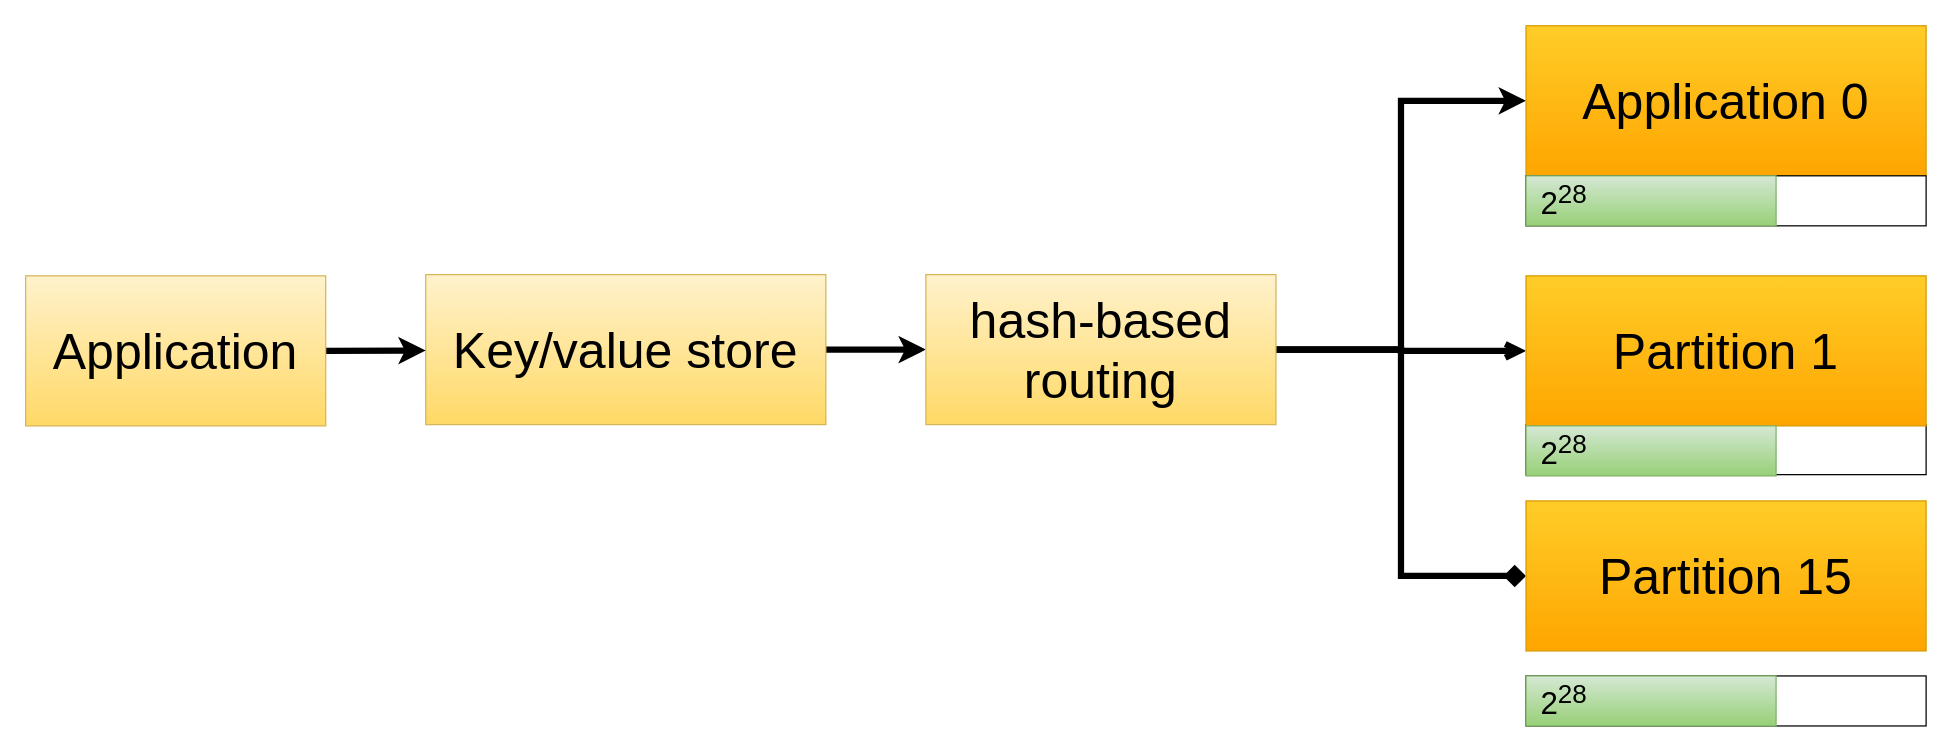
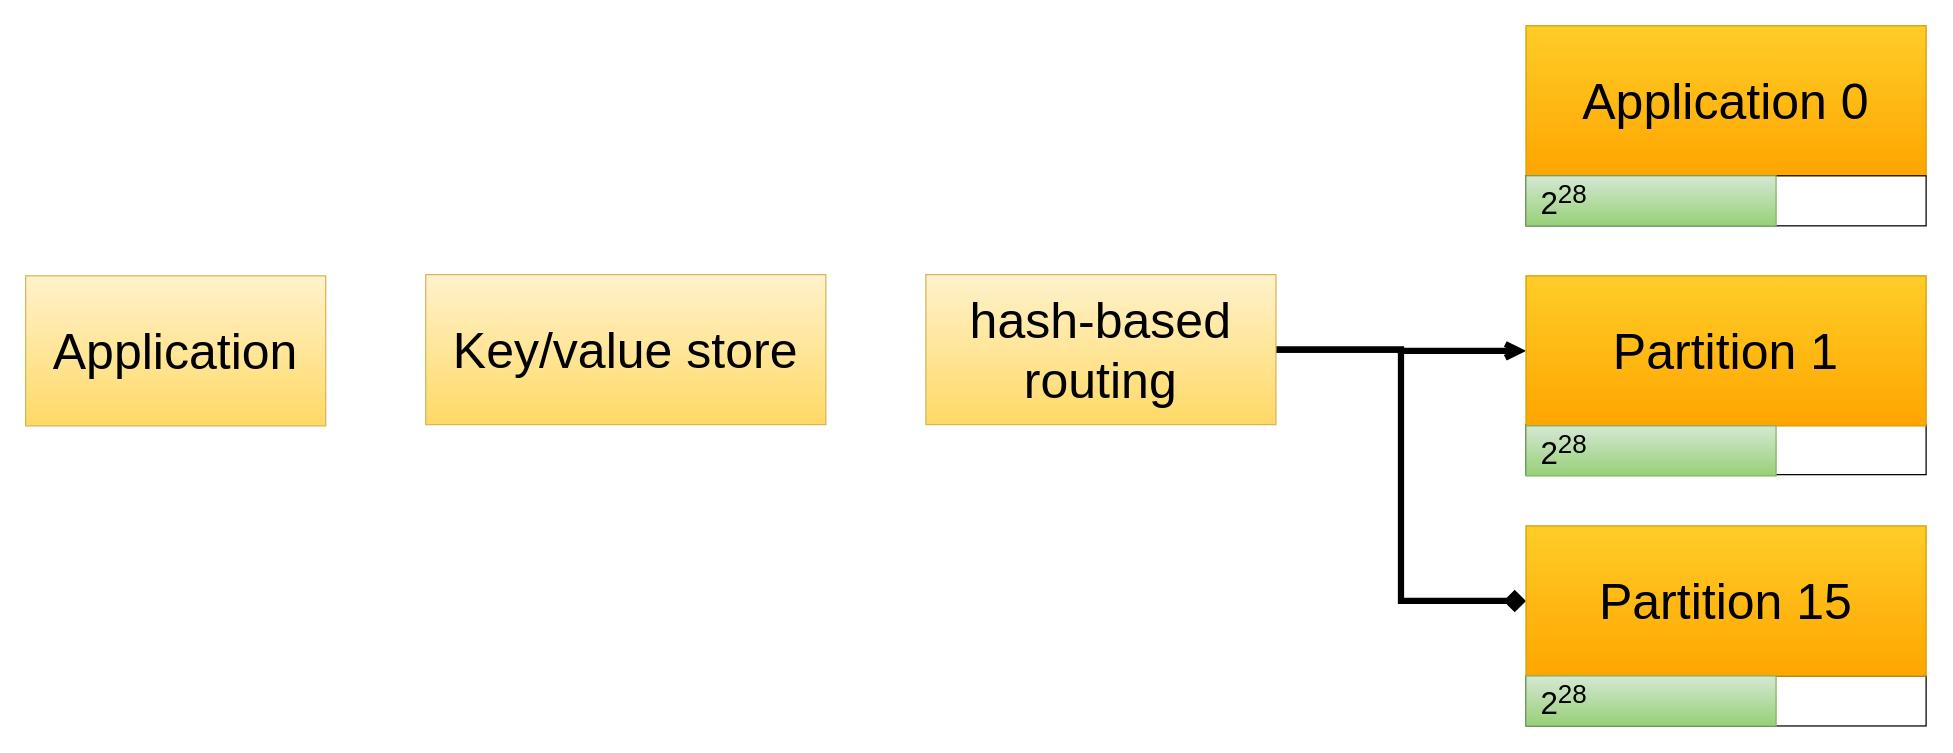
edge "hash-based routing" -> "Application 0": removed
edge "Key/value store" -> "hash-based routing": removed
edge "Application" -> "Key/value store": removed
node "Partition 15": moved (1726, 576) -> (1726, 601)
